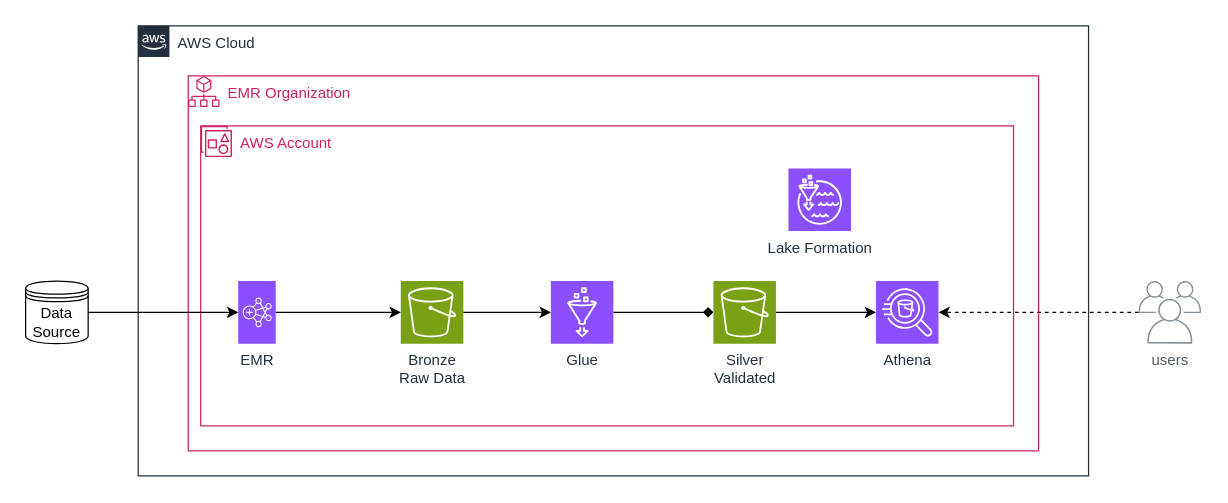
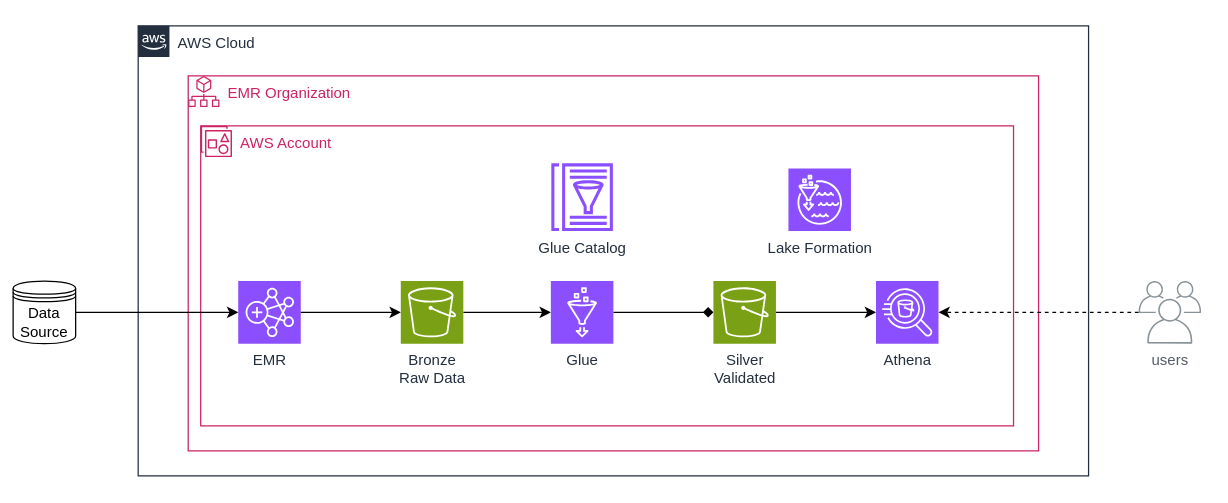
node "Glue Catalog": added
node "Data Source": moved (57, 312) -> (44, 312)
node "EMR": size 38x63 -> 63x63
